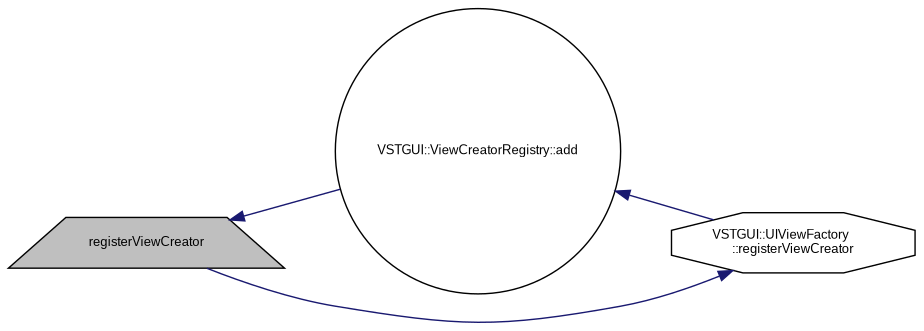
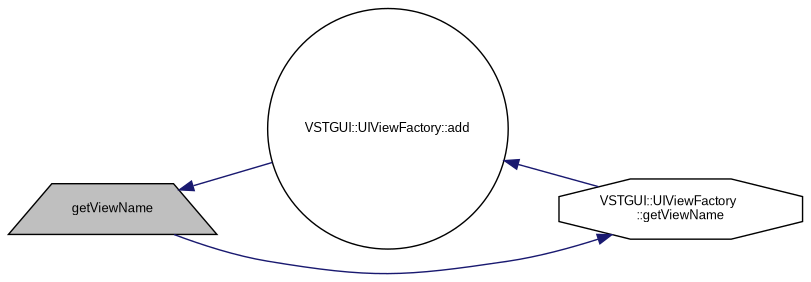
node "VSTGUI::ViewCreatorRegistry::add": label "VSTGUI::ViewCreatorRegistry::add" -> "VSTGUI::UIViewFactory::add"
node "registerViewCreator": label "registerViewCreator" -> "getViewName"
node "VSTGUI::UIViewFactory ::registerViewCreator": label "VSTGUI::UIViewFactory ::registerViewCreator" -> "VSTGUI::UIViewFactory ::getViewName"
